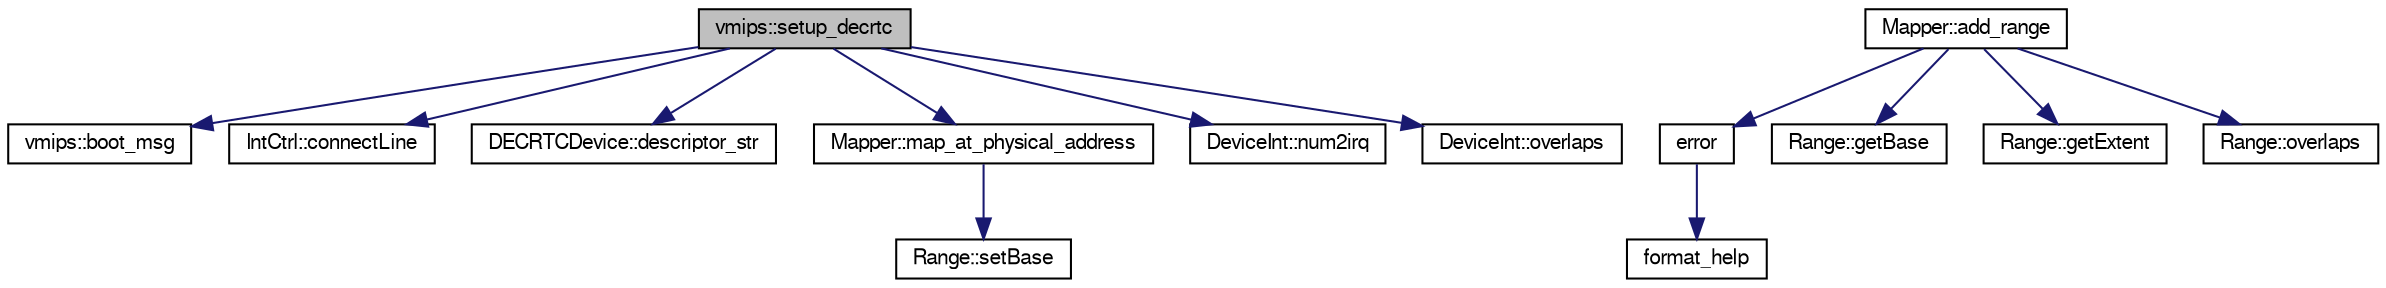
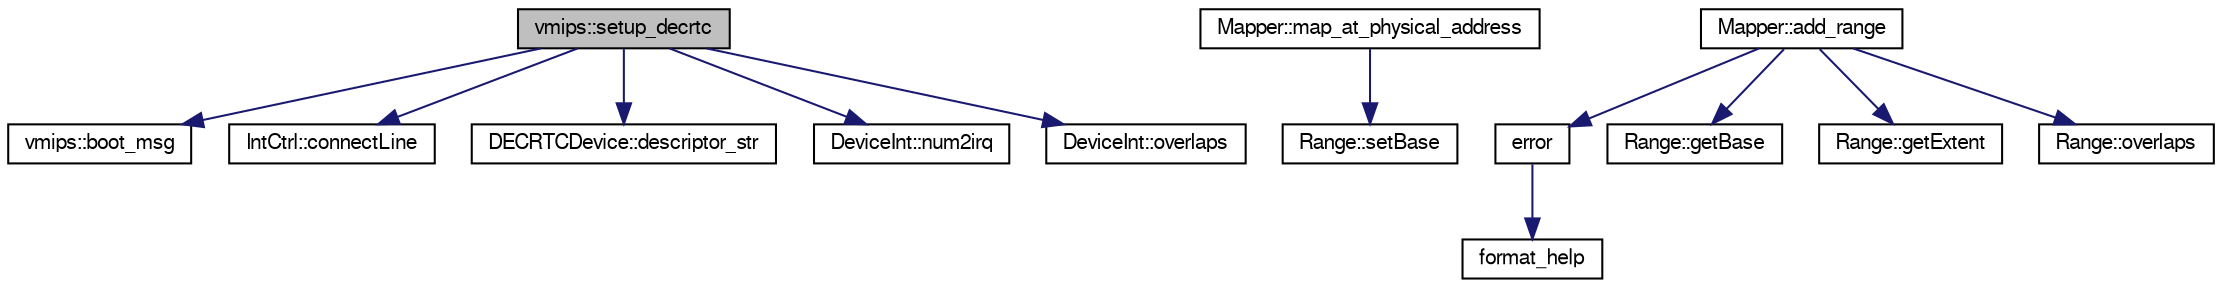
edge "vmips::setup_decrtc" -> "Mapper::map_at_physical_address": removed
